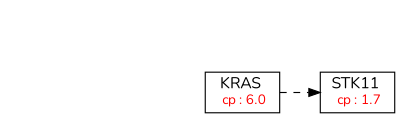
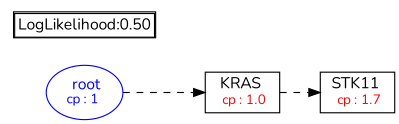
node "LogLikelihood:0.50": added
node "root": added
node "KRAS": text "cp : 6.0" -> "cp : 1.0"
